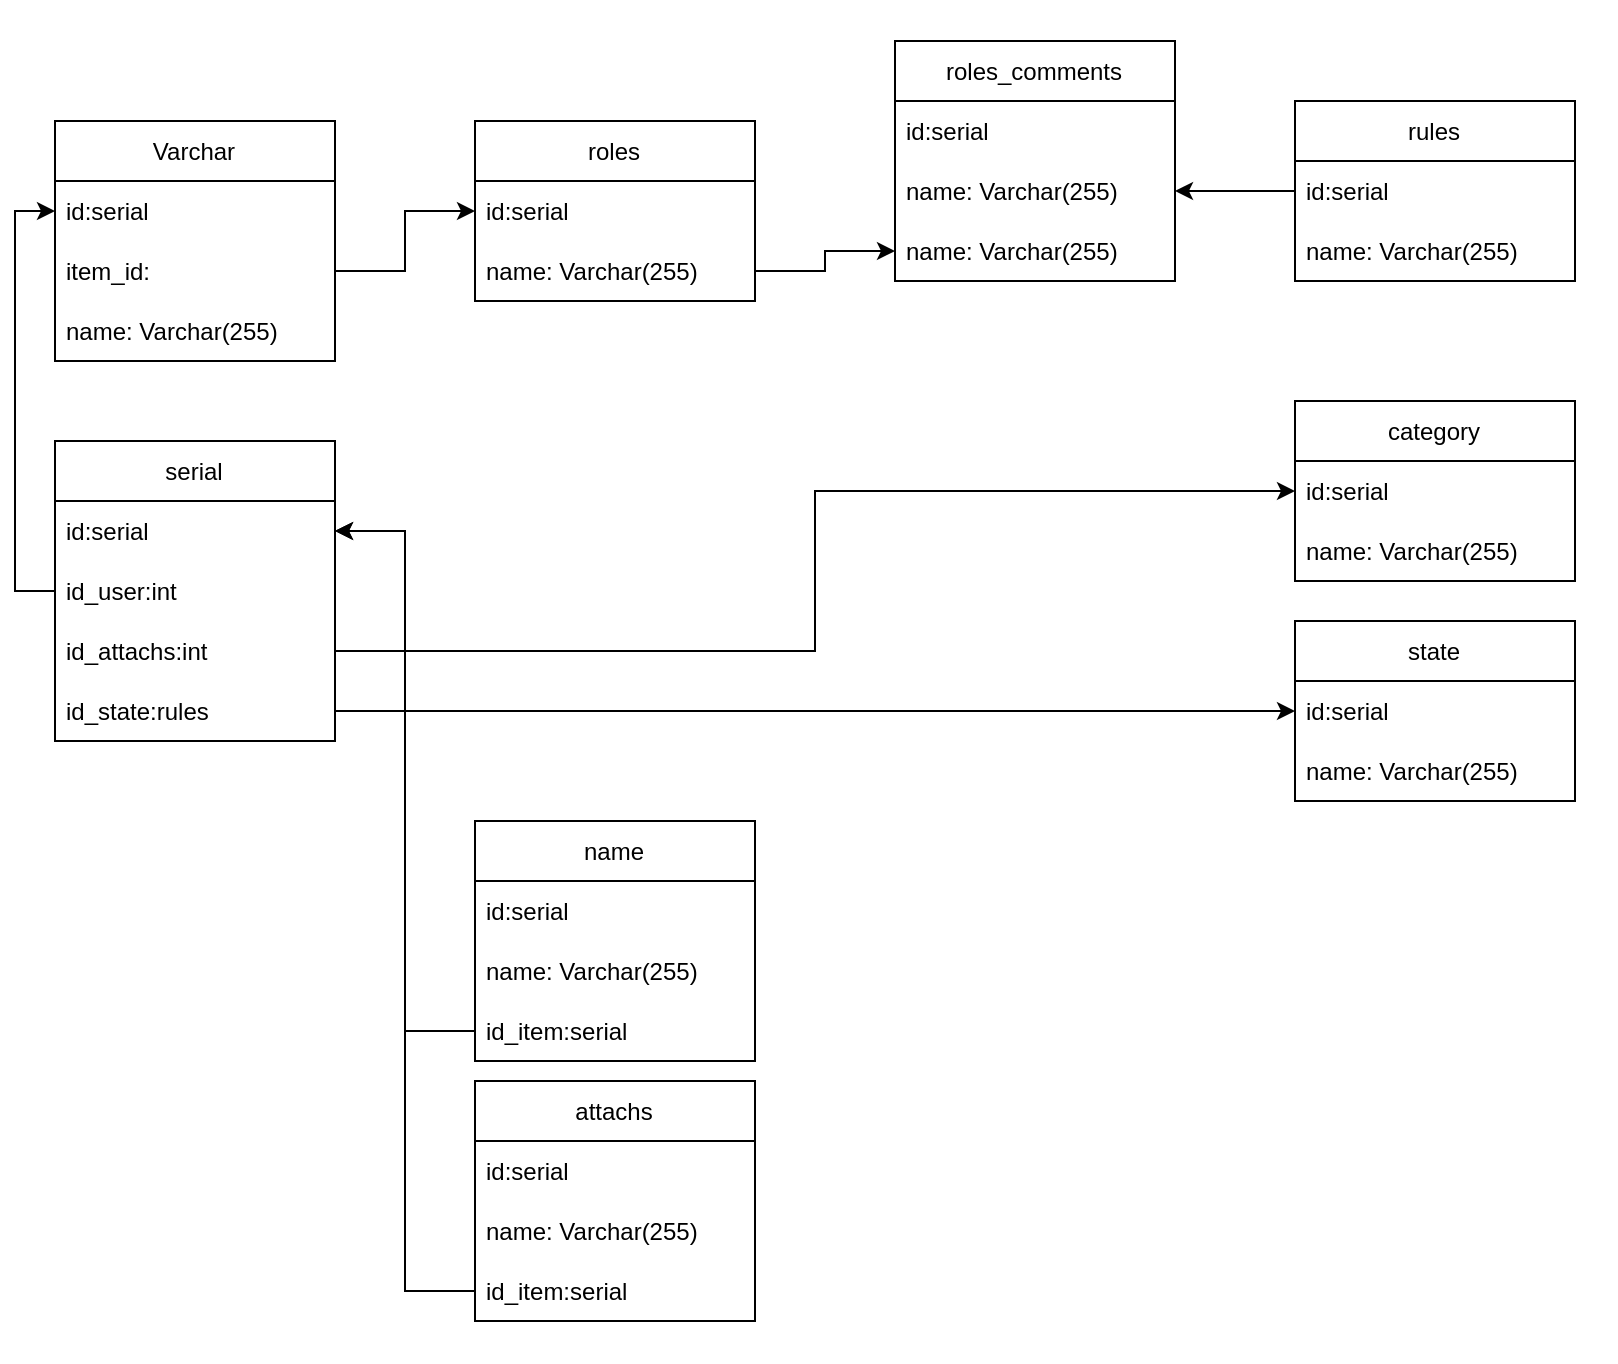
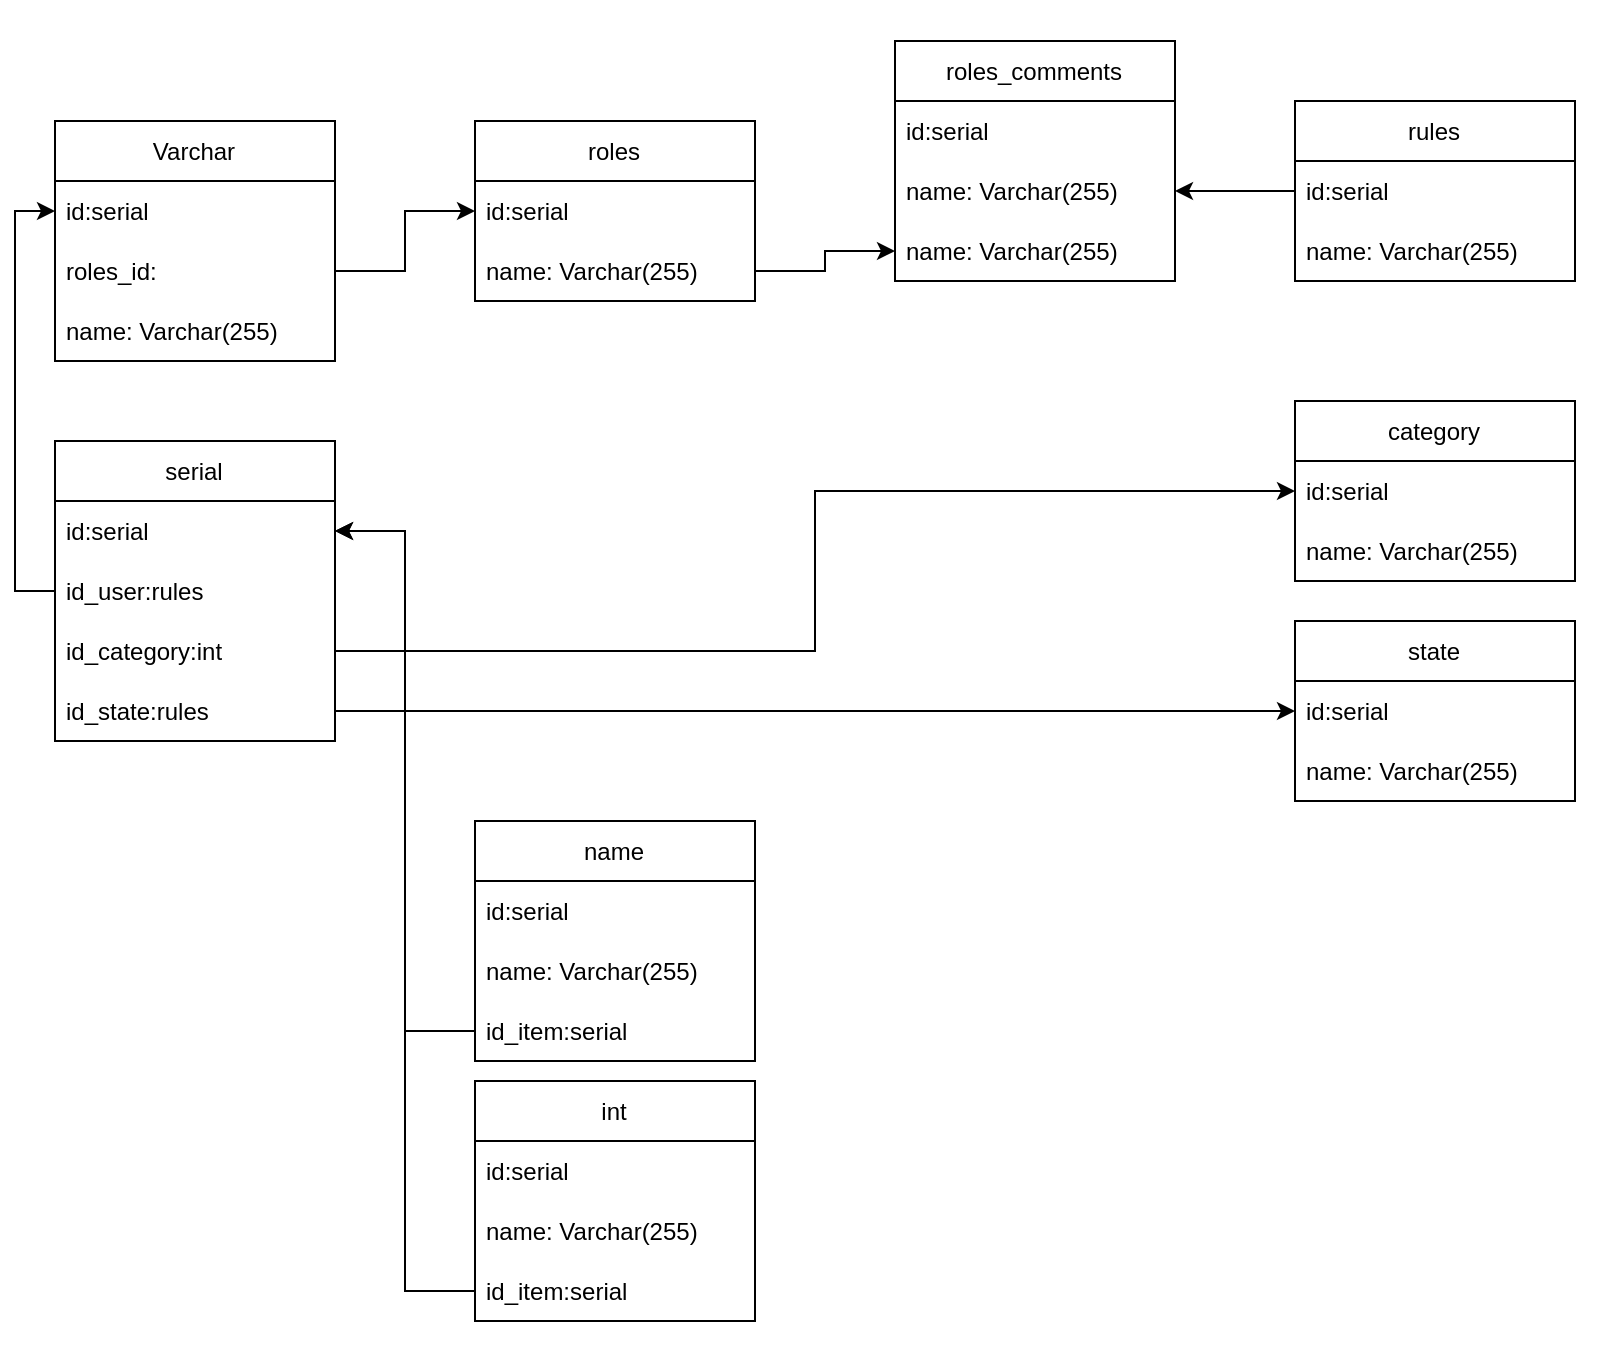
node "item_id:": label "item_id:" -> "roles_id:"
node "id_user:int": label "id_user:int" -> "id_user:rules"
node "id_attachs:int": label "id_attachs:int" -> "id_category:int"
node "attachs": label "attachs" -> "int"
